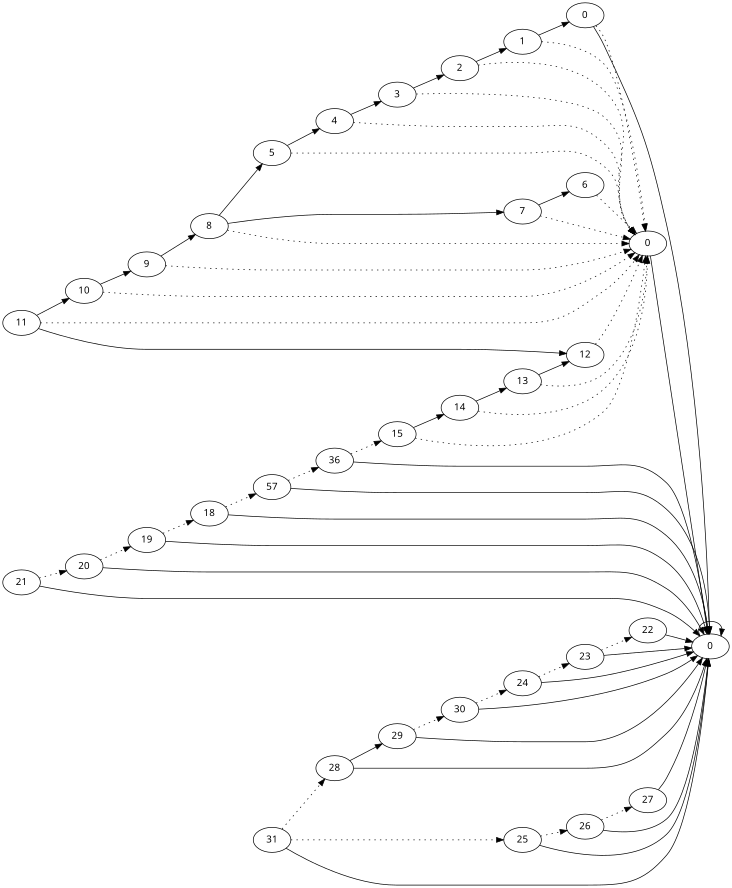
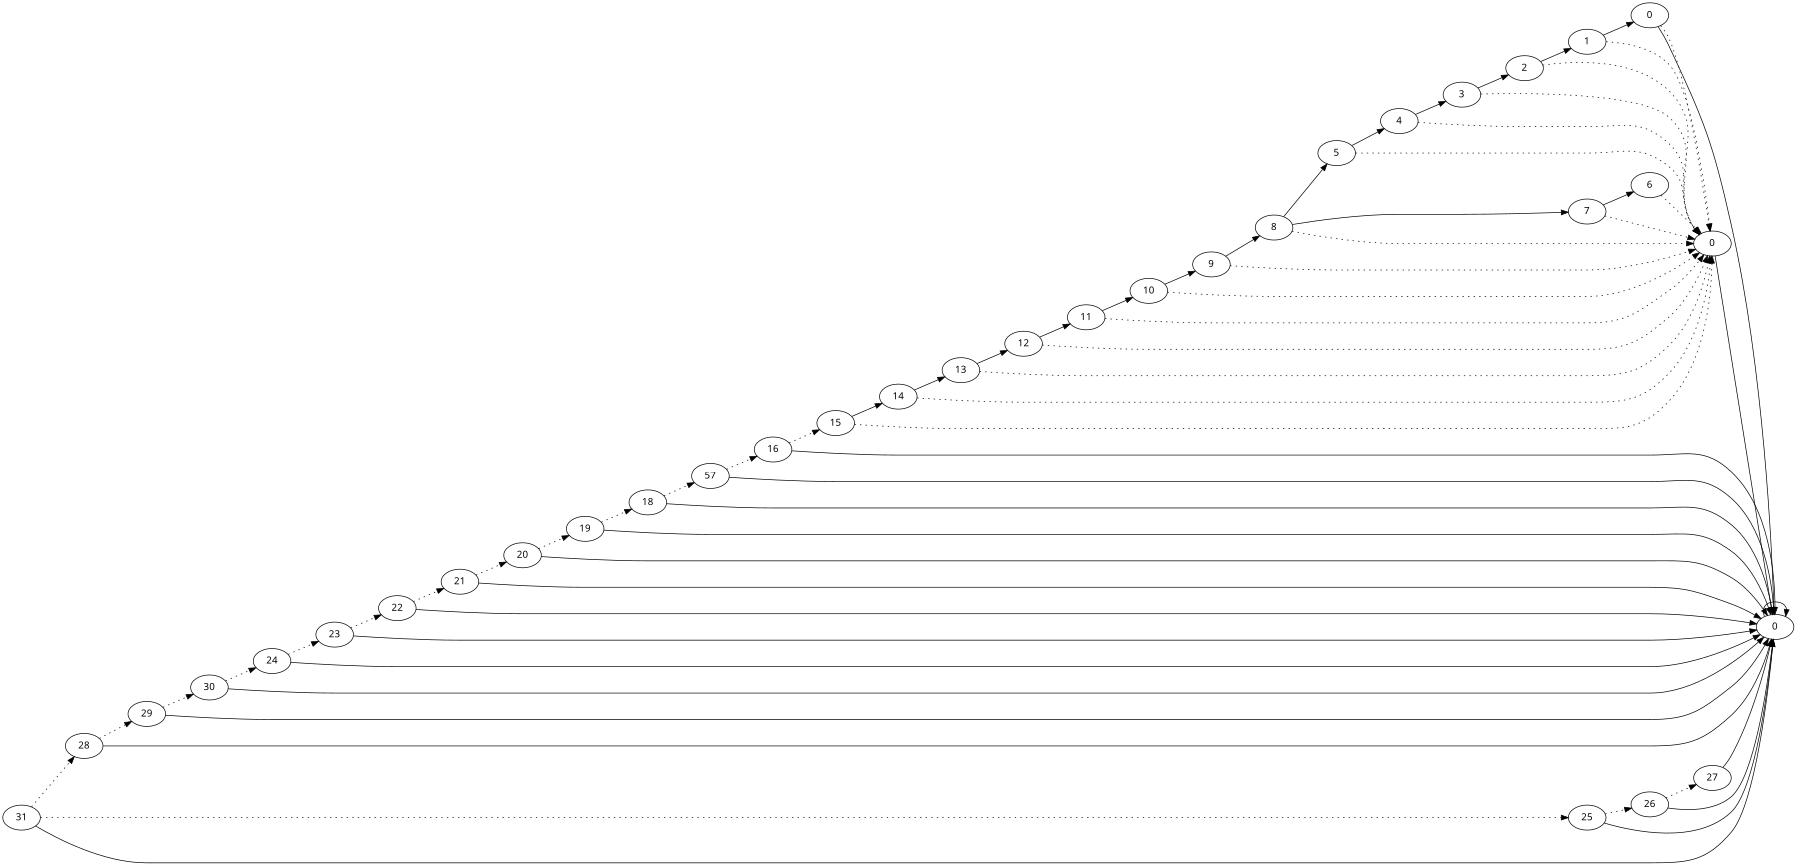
edge "11" -> "12": reversed
node "36": label "36" -> "16"
edge "22" -> "21": added
edge "28" -> "29": style filled -> dotted
